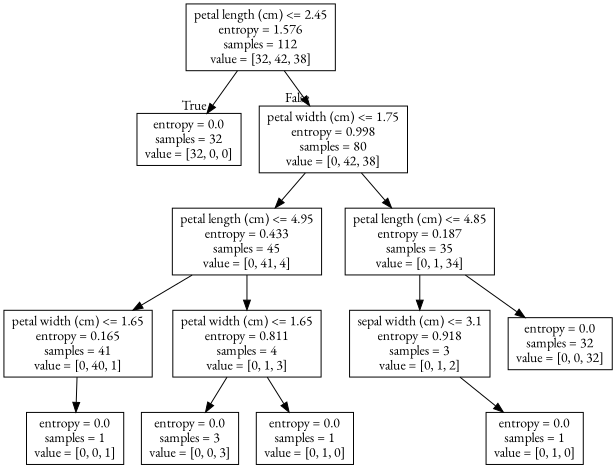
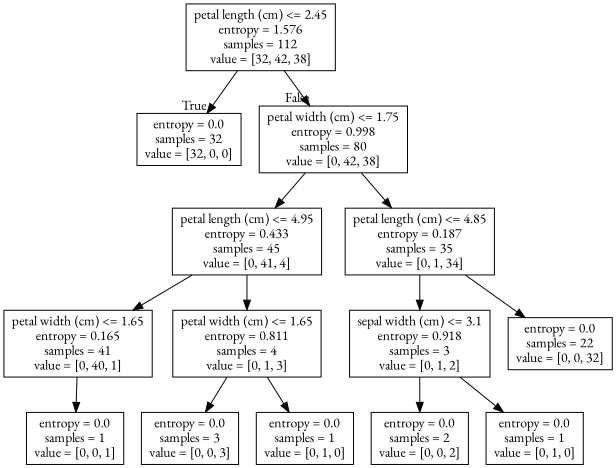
node "entropy = 0.0 samples = 32 value = [0, 0, 32]": label "entropy = 0.0 samples = 32 value = [0, 0, 32]" -> "entropy = 0.0 samples = 22 value = [0, 0, 32]"
node "entropy = 0.0 samples = 2 value = [0, 0, 2]": added
